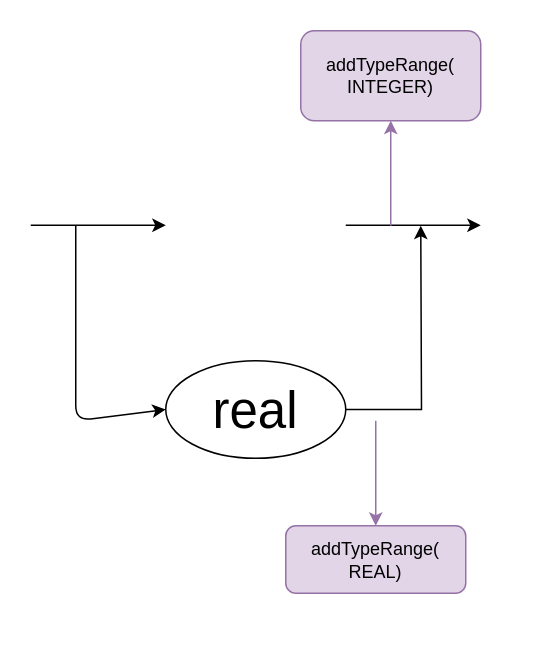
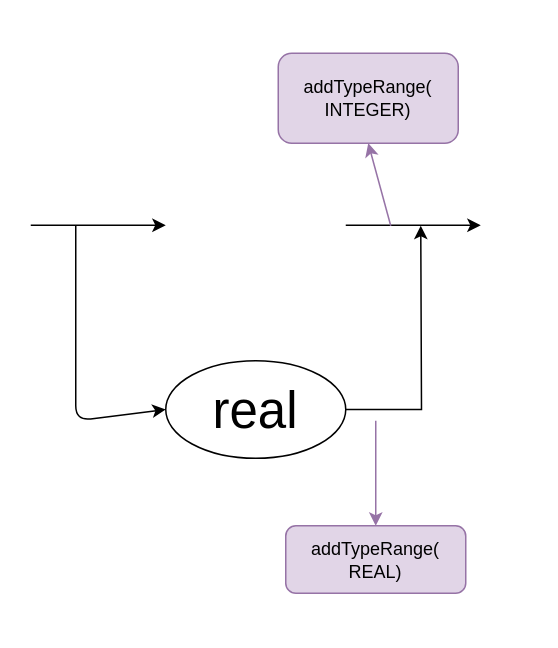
node "addTypeRange( INTEGER)": moved (391, 76) -> (368, 98)
